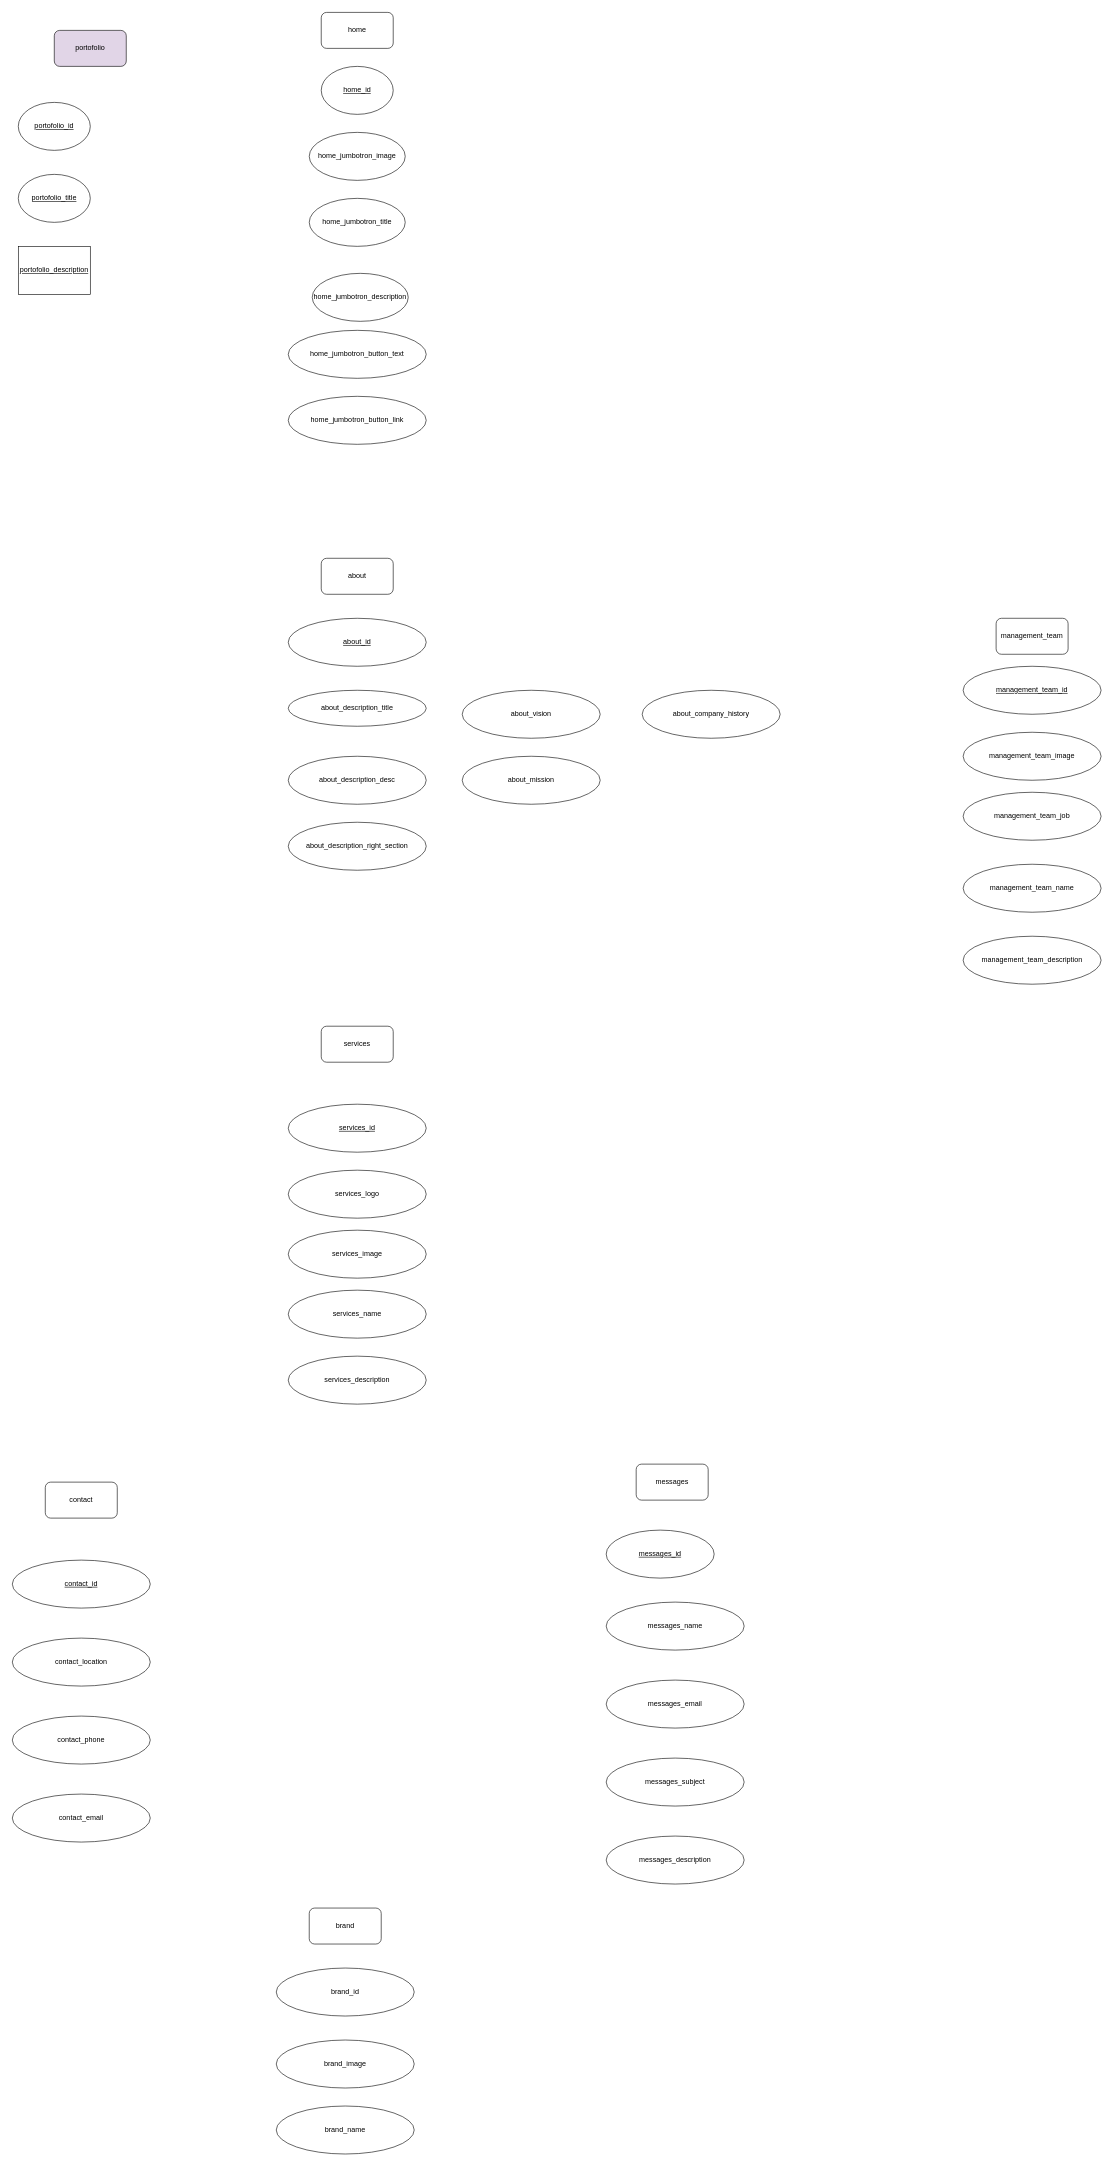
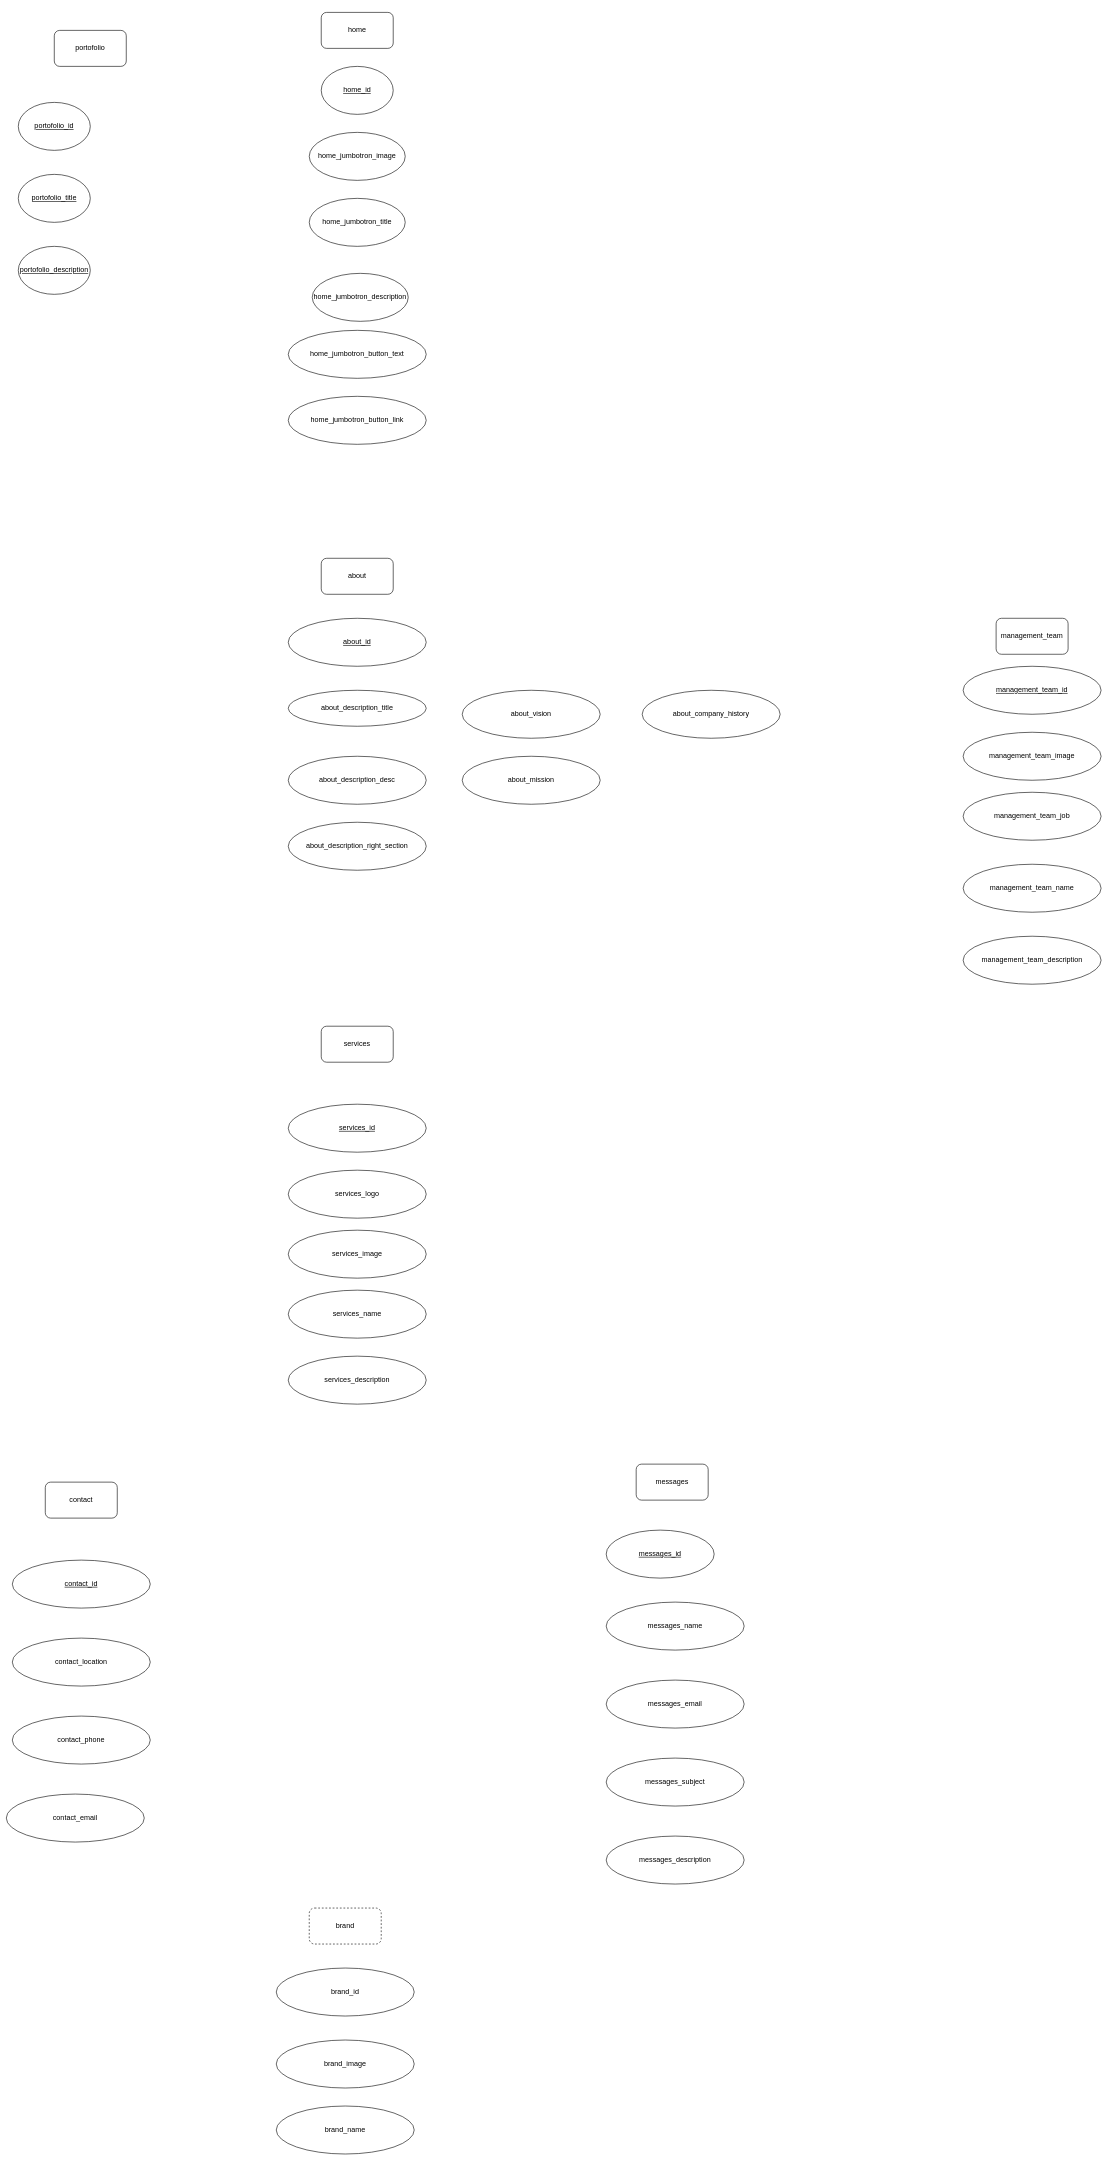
node "portofolio": fillcolor #e1d5e7 -> #ffffff
node "portofolio_description": shape rectangle -> ellipse
node "contact_email": moved (81, 1818) -> (75, 1818)
node "brand": style solid -> dashed
